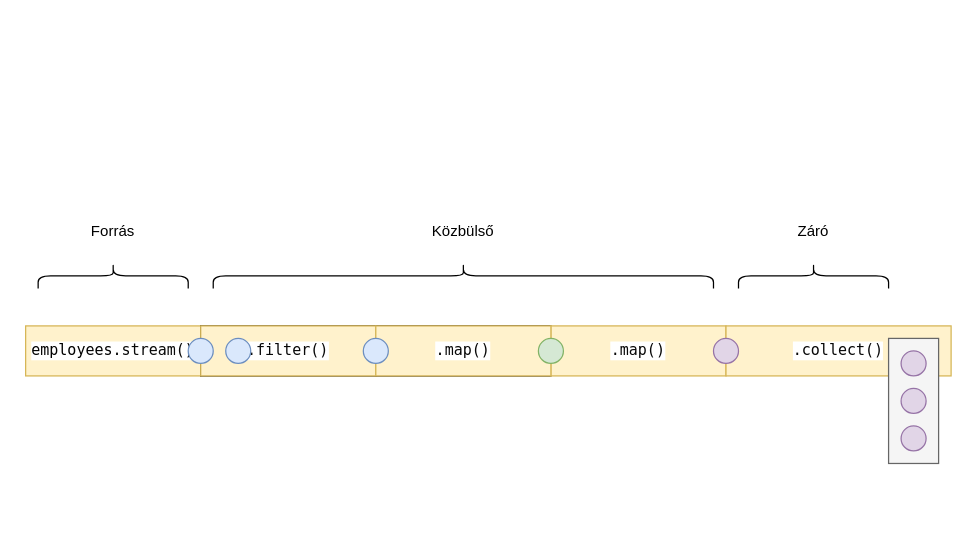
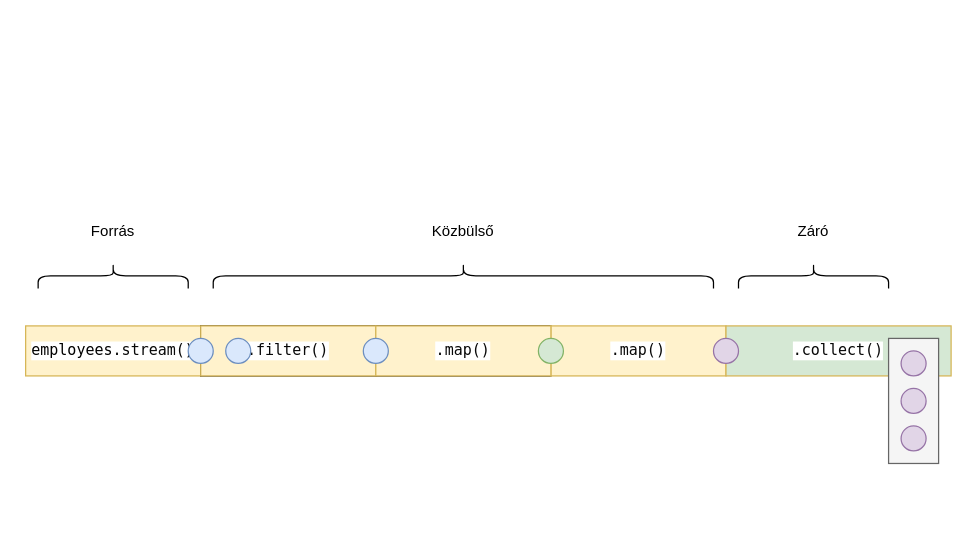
node ".collect()": fillcolor #fff2cc -> #d5e8d4
